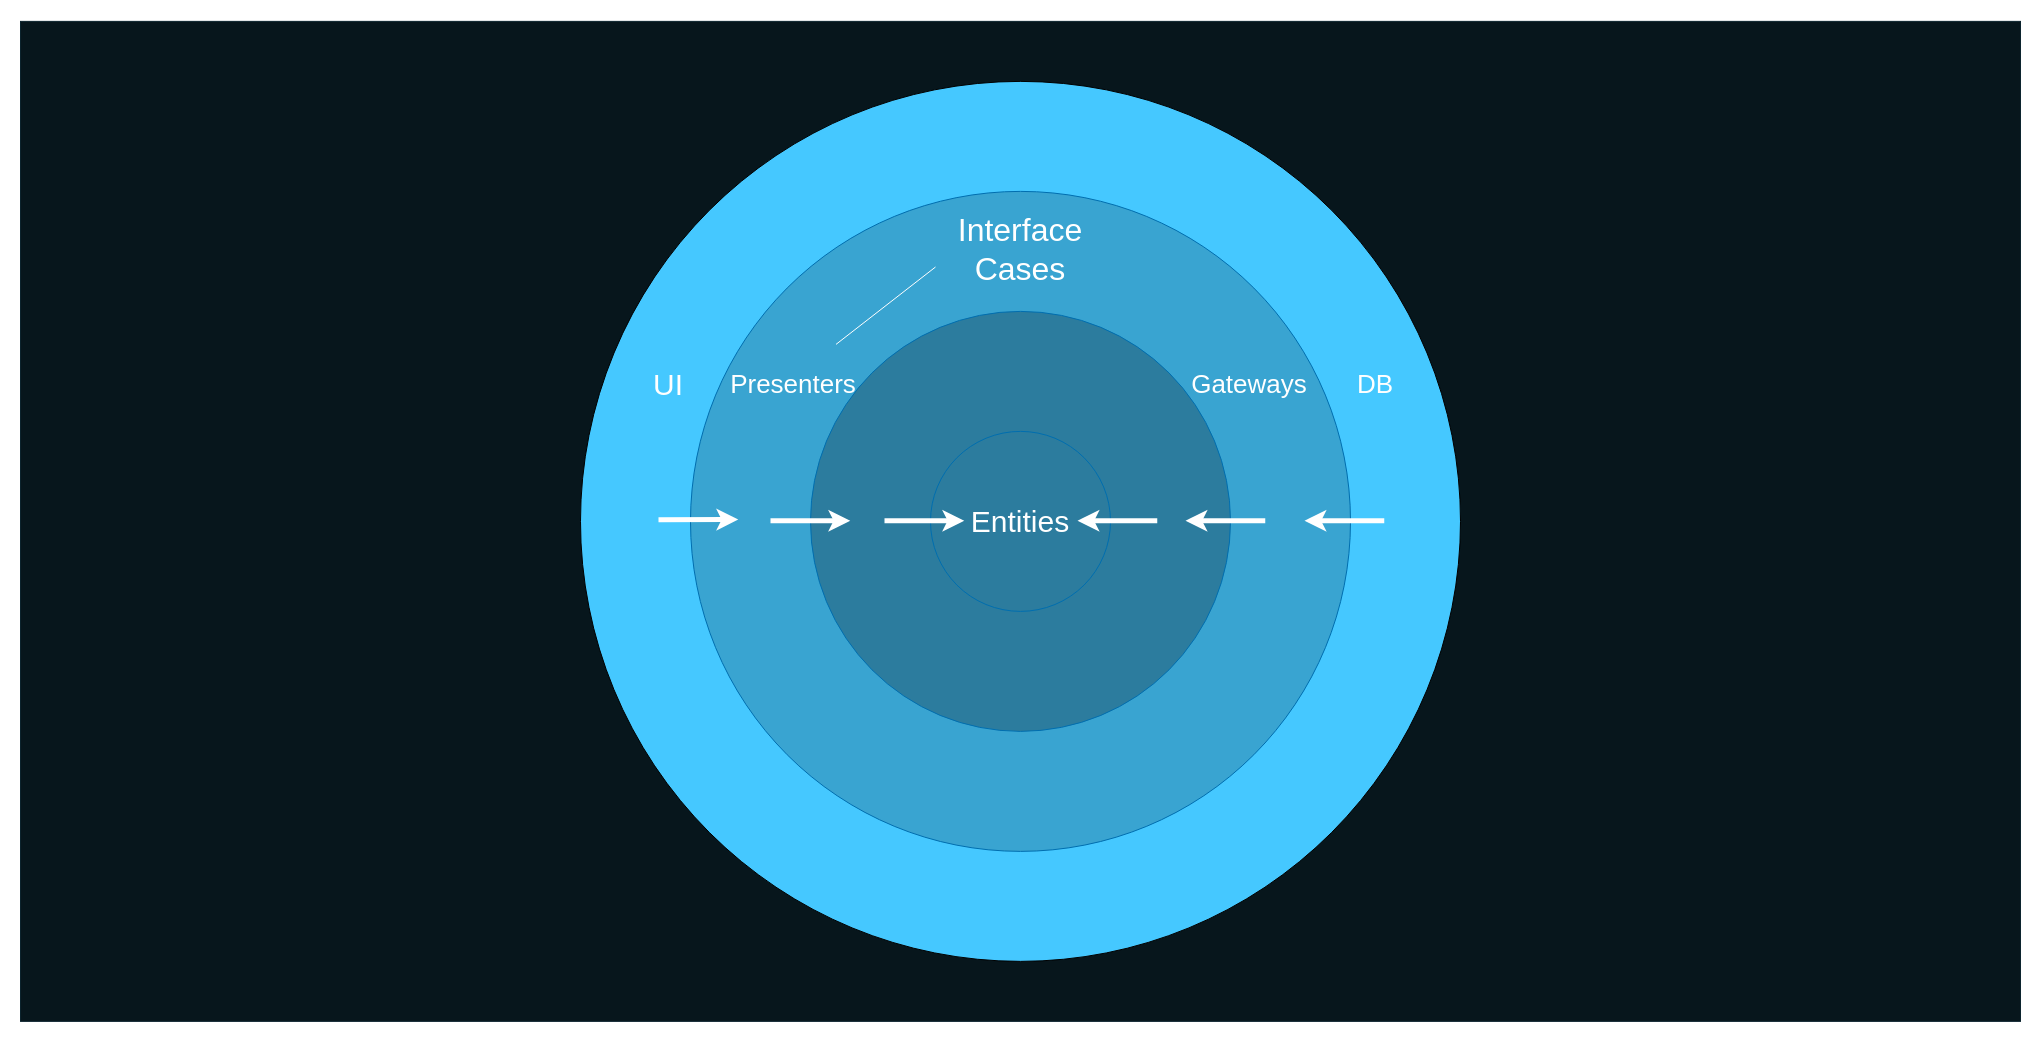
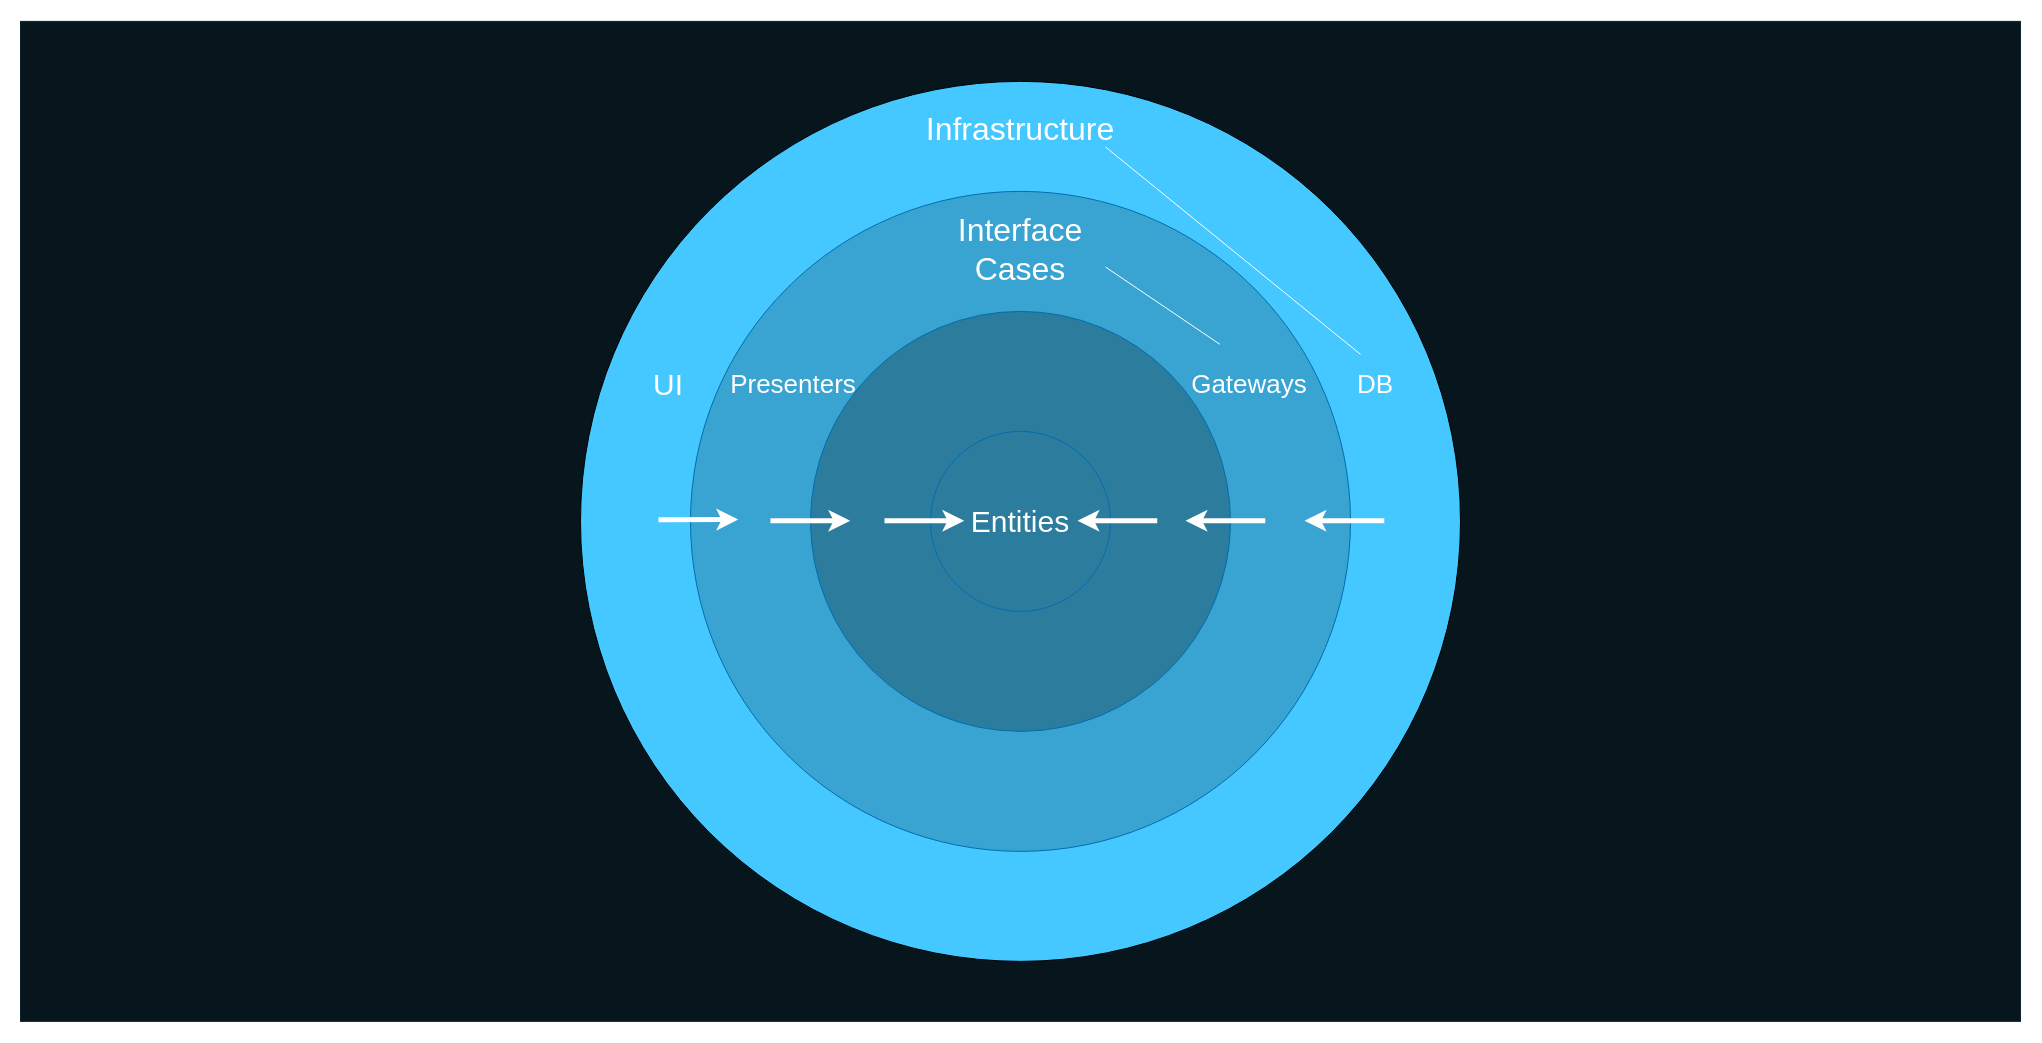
node "Infrastructure": added
edge "Infrastructure" -- "DB": added
edge "Interface Cases" -- "Presenters": removed
edge "Interface Cases" -- "Gateways": added
